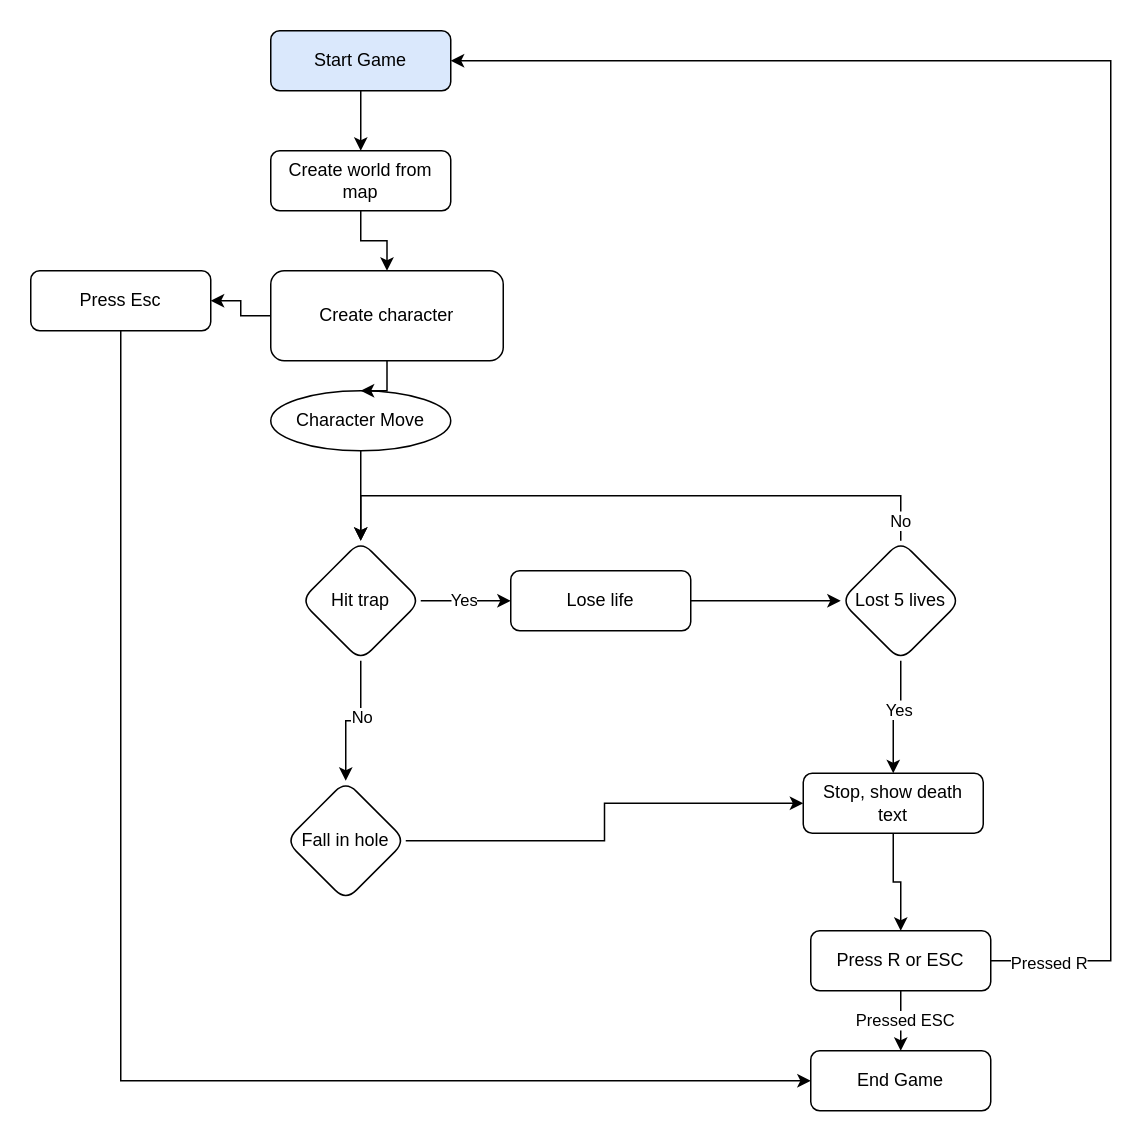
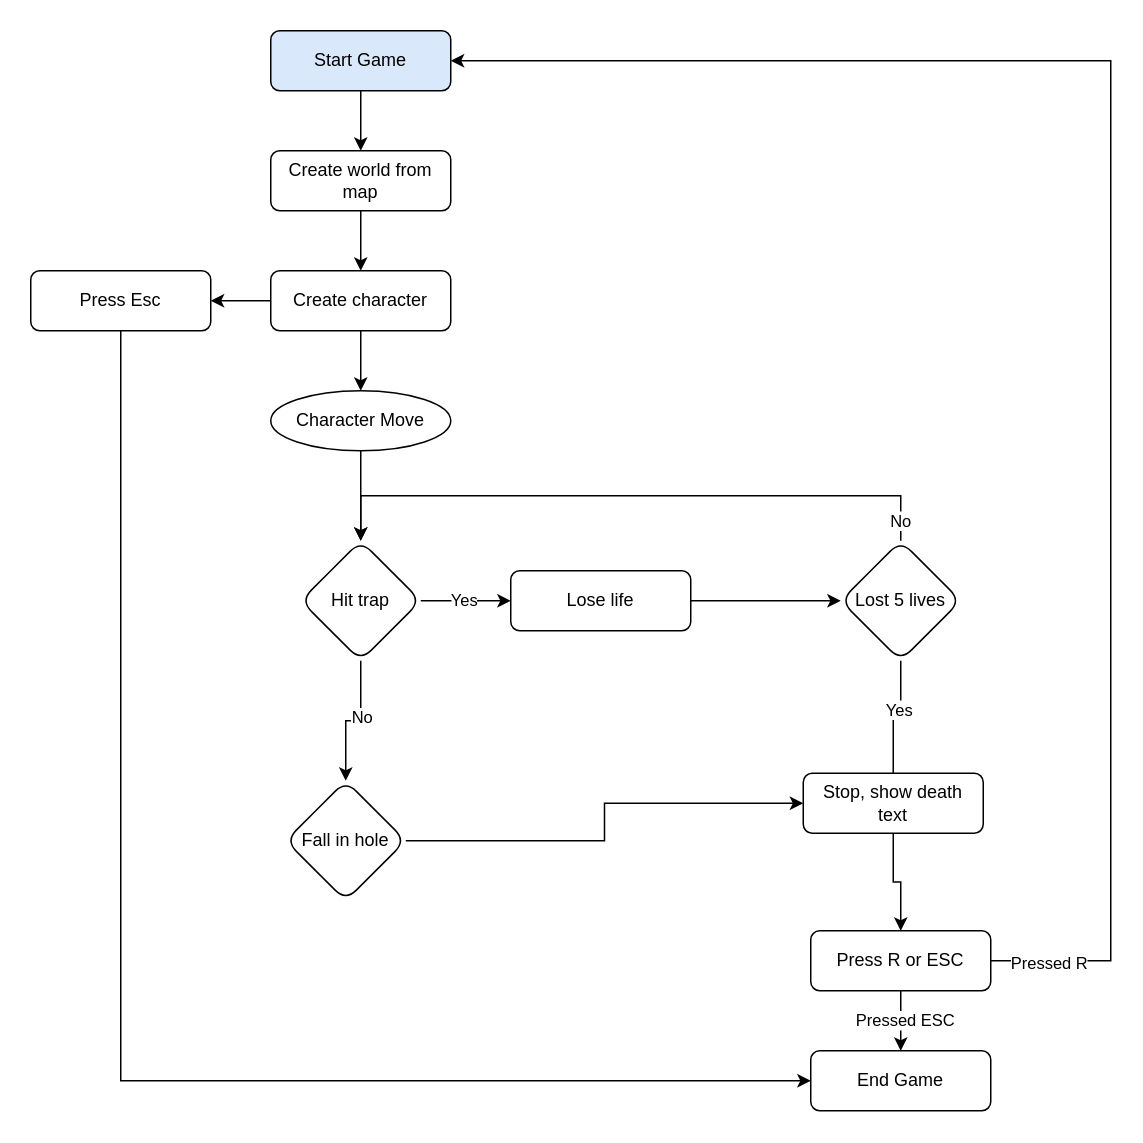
node "Create character": size 233x90 -> 180x60
edge "Lost 5 lives" -> "Stop, show death text": arrowhead classic -> none
